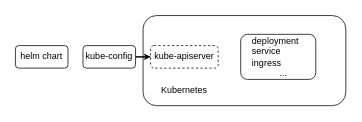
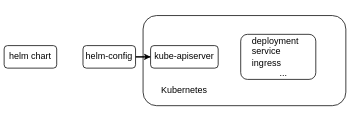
node "helm chart": moved (42, 57) -> (30, 57)
node "kube-config": label "kube-config" -> "helm-config"
node "kube-apiserver": style dashed -> solid
